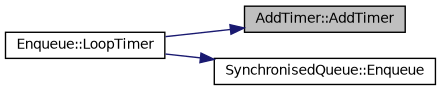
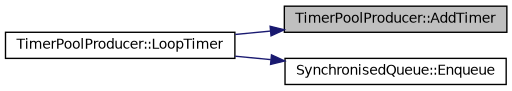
node "AddTimer::AddTimer": label "AddTimer::AddTimer" -> "TimerPoolProducer::AddTimer"
node "Enqueue::LoopTimer": label "Enqueue::LoopTimer" -> "TimerPoolProducer::LoopTimer"
